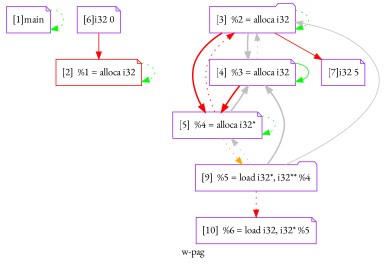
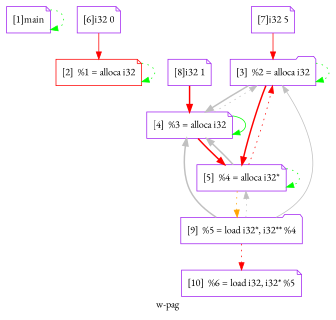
edge "[3]  %2 = alloca i32" -> "[7]i32 5": reversed
node "[8]i32 1": added
